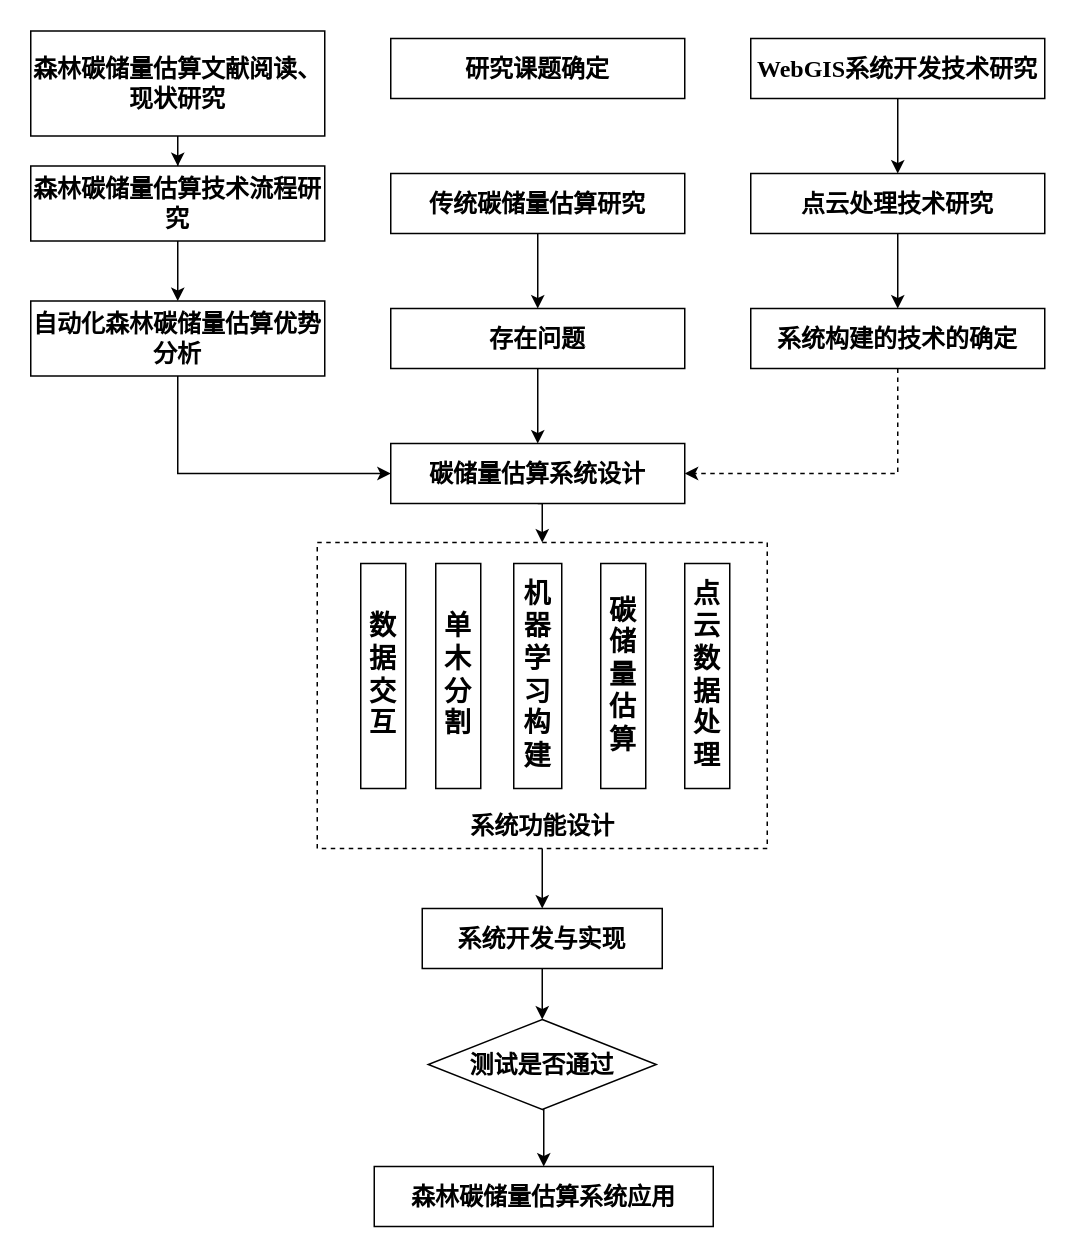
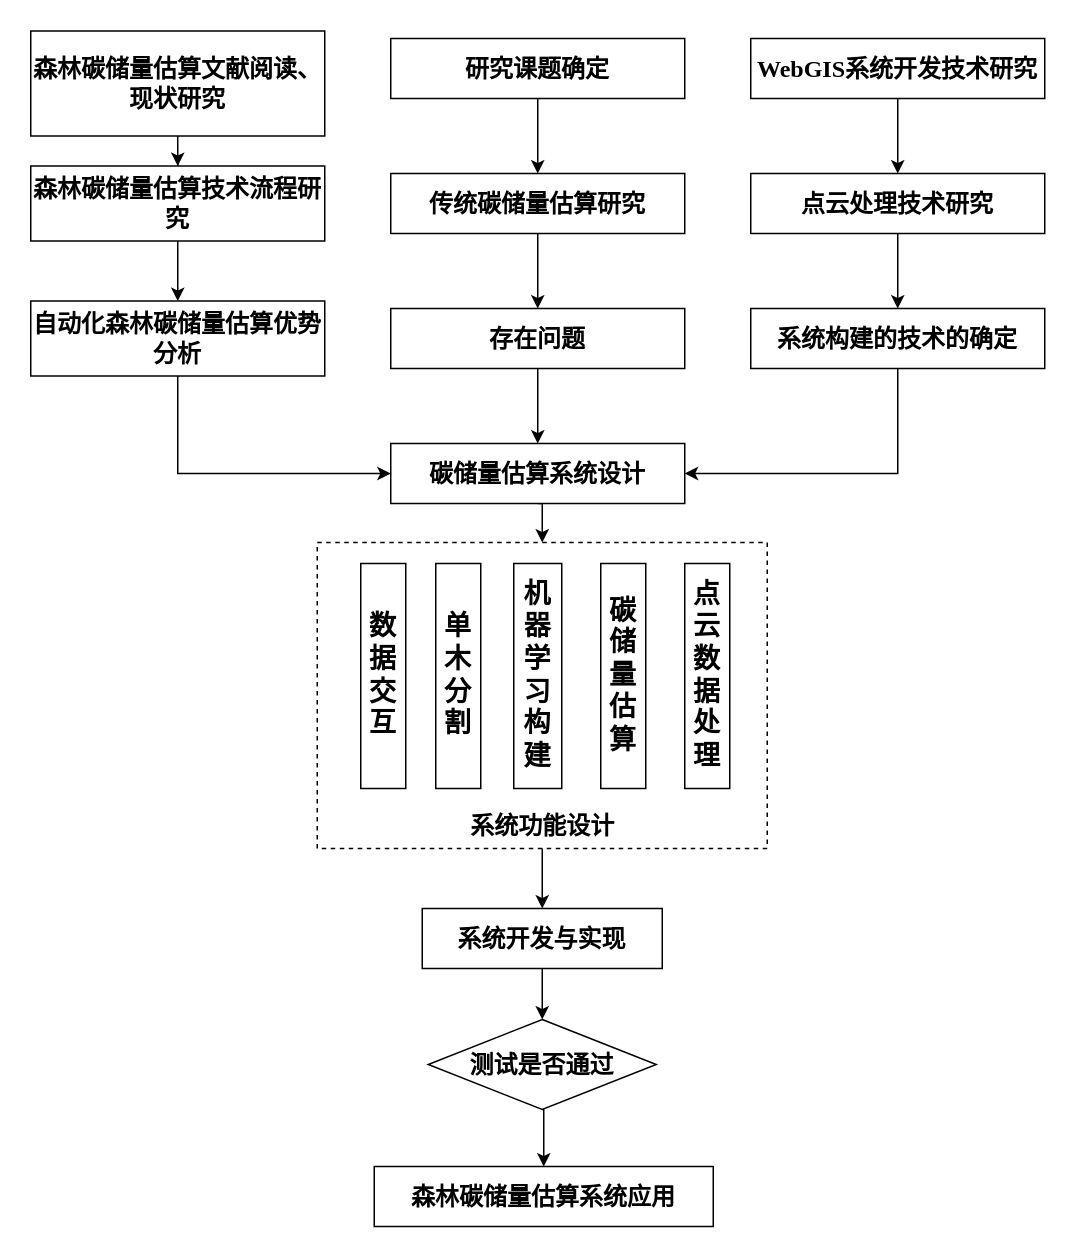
edge "研究课题确定" -> "传统碳储量估算研究": added
edge "系统构建的技术的确定" -> "碳储量估算系统设计": style dashed -> solid
